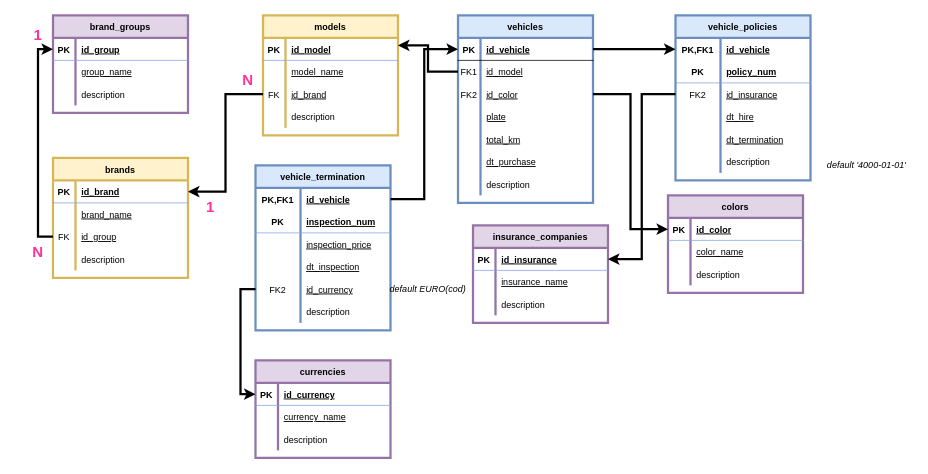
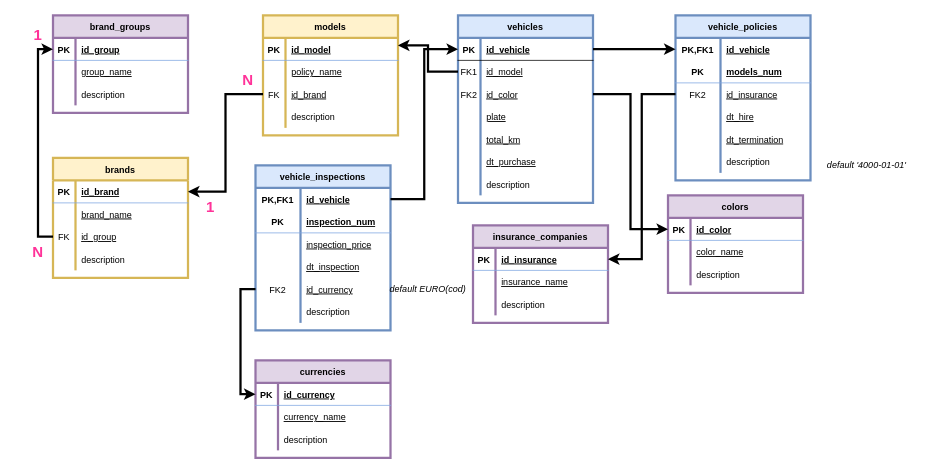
node "model_name": label "model_name" -> "policy_name"
node "policy_num": label "policy_num" -> "models_num"
node "vehicle_termination": label "vehicle_termination" -> "vehicle_inspections"
